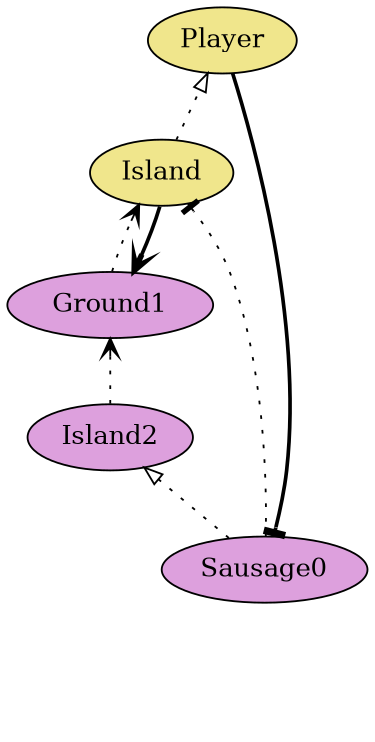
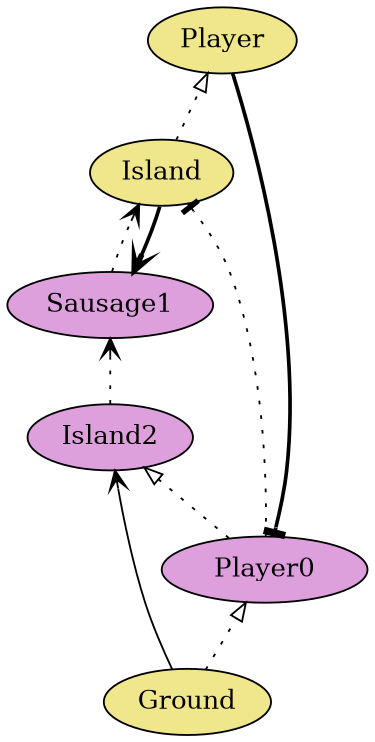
node "Ground1": label "Ground1" -> "Sausage1"
node "Sausage0": label "Sausage0" -> "Player0"
node "Ground": added
